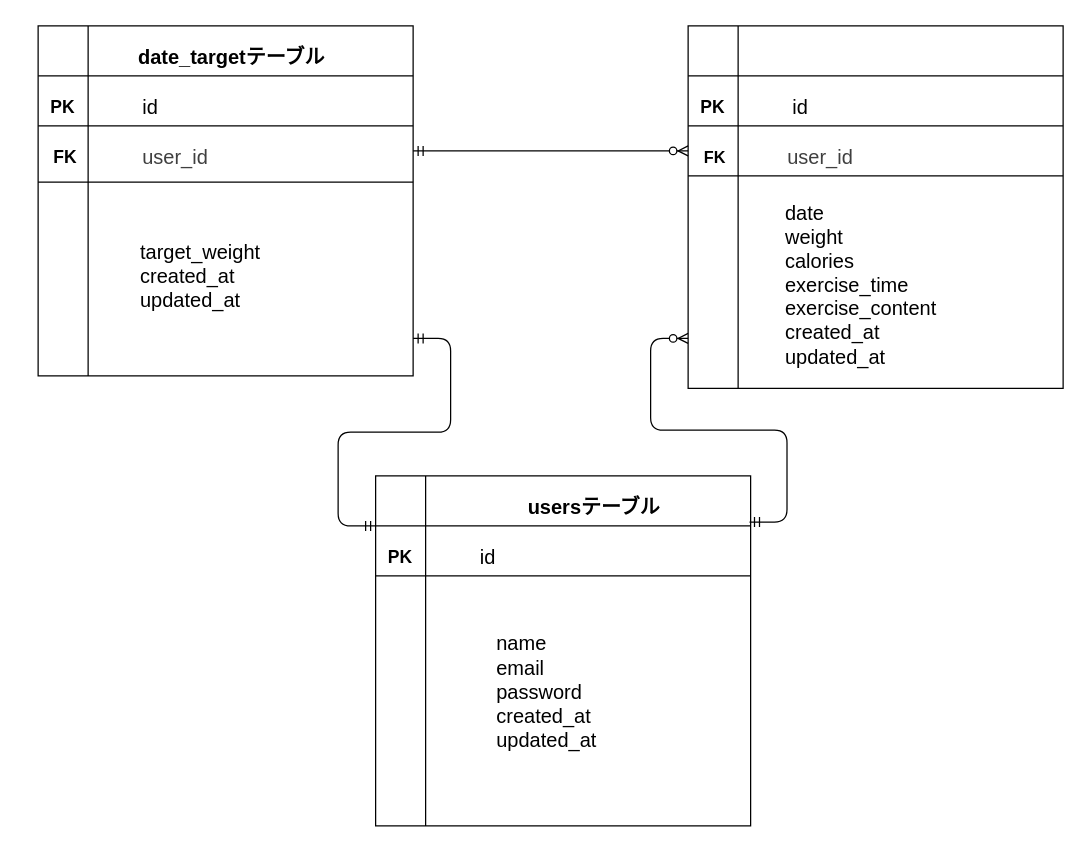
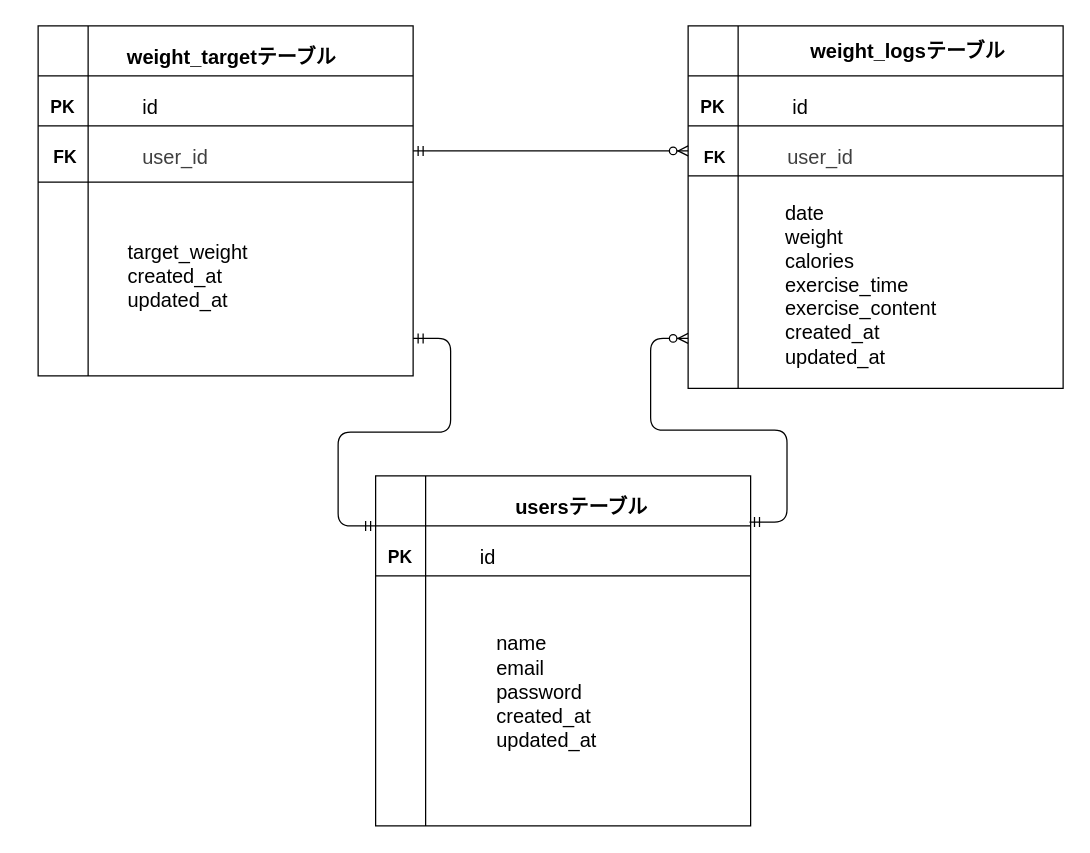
node "weight_logsテーブル": added
node "date_targetテーブル": label "date_targetテーブル" -> "weight_targetテーブル"
node "target_weight created_at updated_at": moved (251, 276) -> (238, 276)
node "usersテーブル": moved (594, 507) -> (582, 507)
